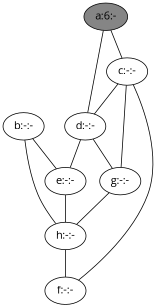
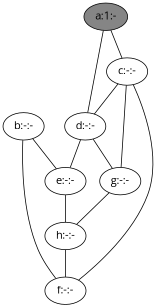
node "a:6:-": label "a:6:-" -> "a:1:-"
edge "b:-:-" -- "h:-:-": now "b:-:-" -- "f:-:-"
